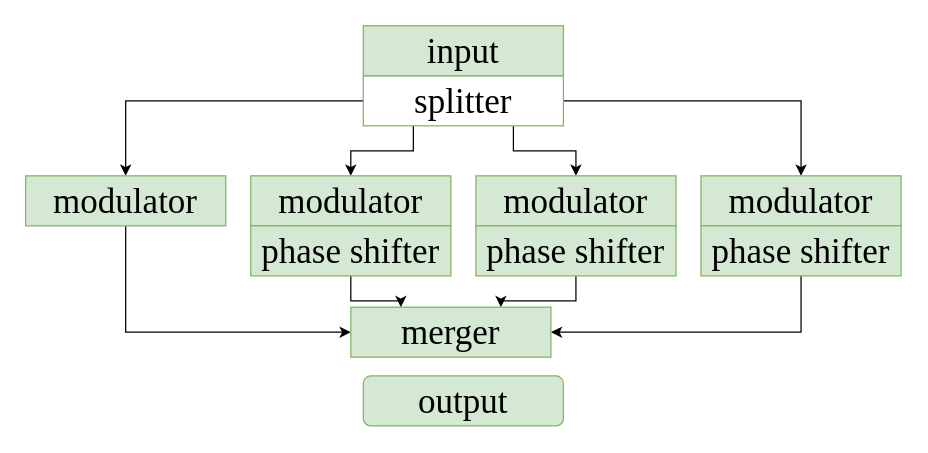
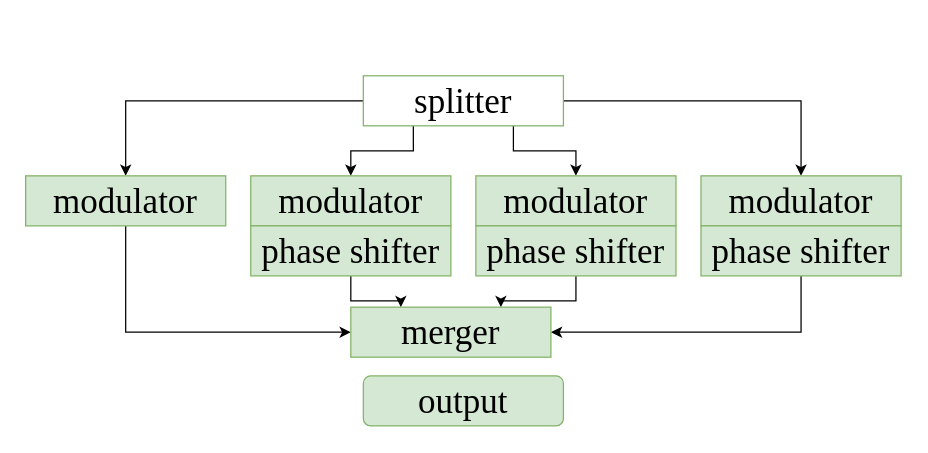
node "input": removed
